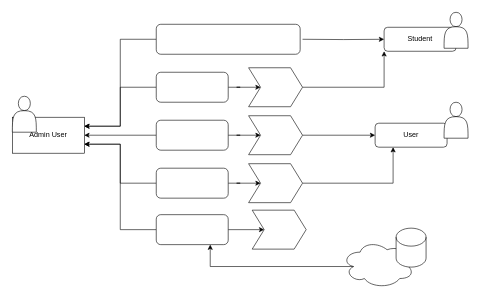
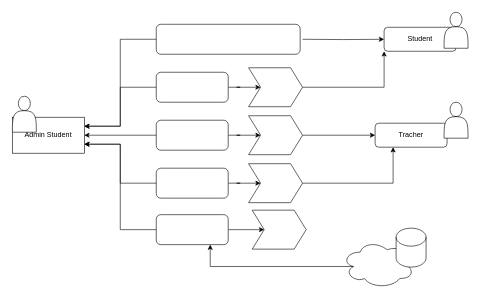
node "Admin User": label "Admin User" -> "Admin Student"
node "User": label "User" -> "Tracher"
